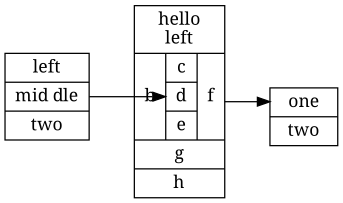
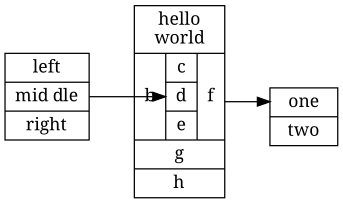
node "hello": text "left" -> "world"
node "left": text "two" -> "right"
